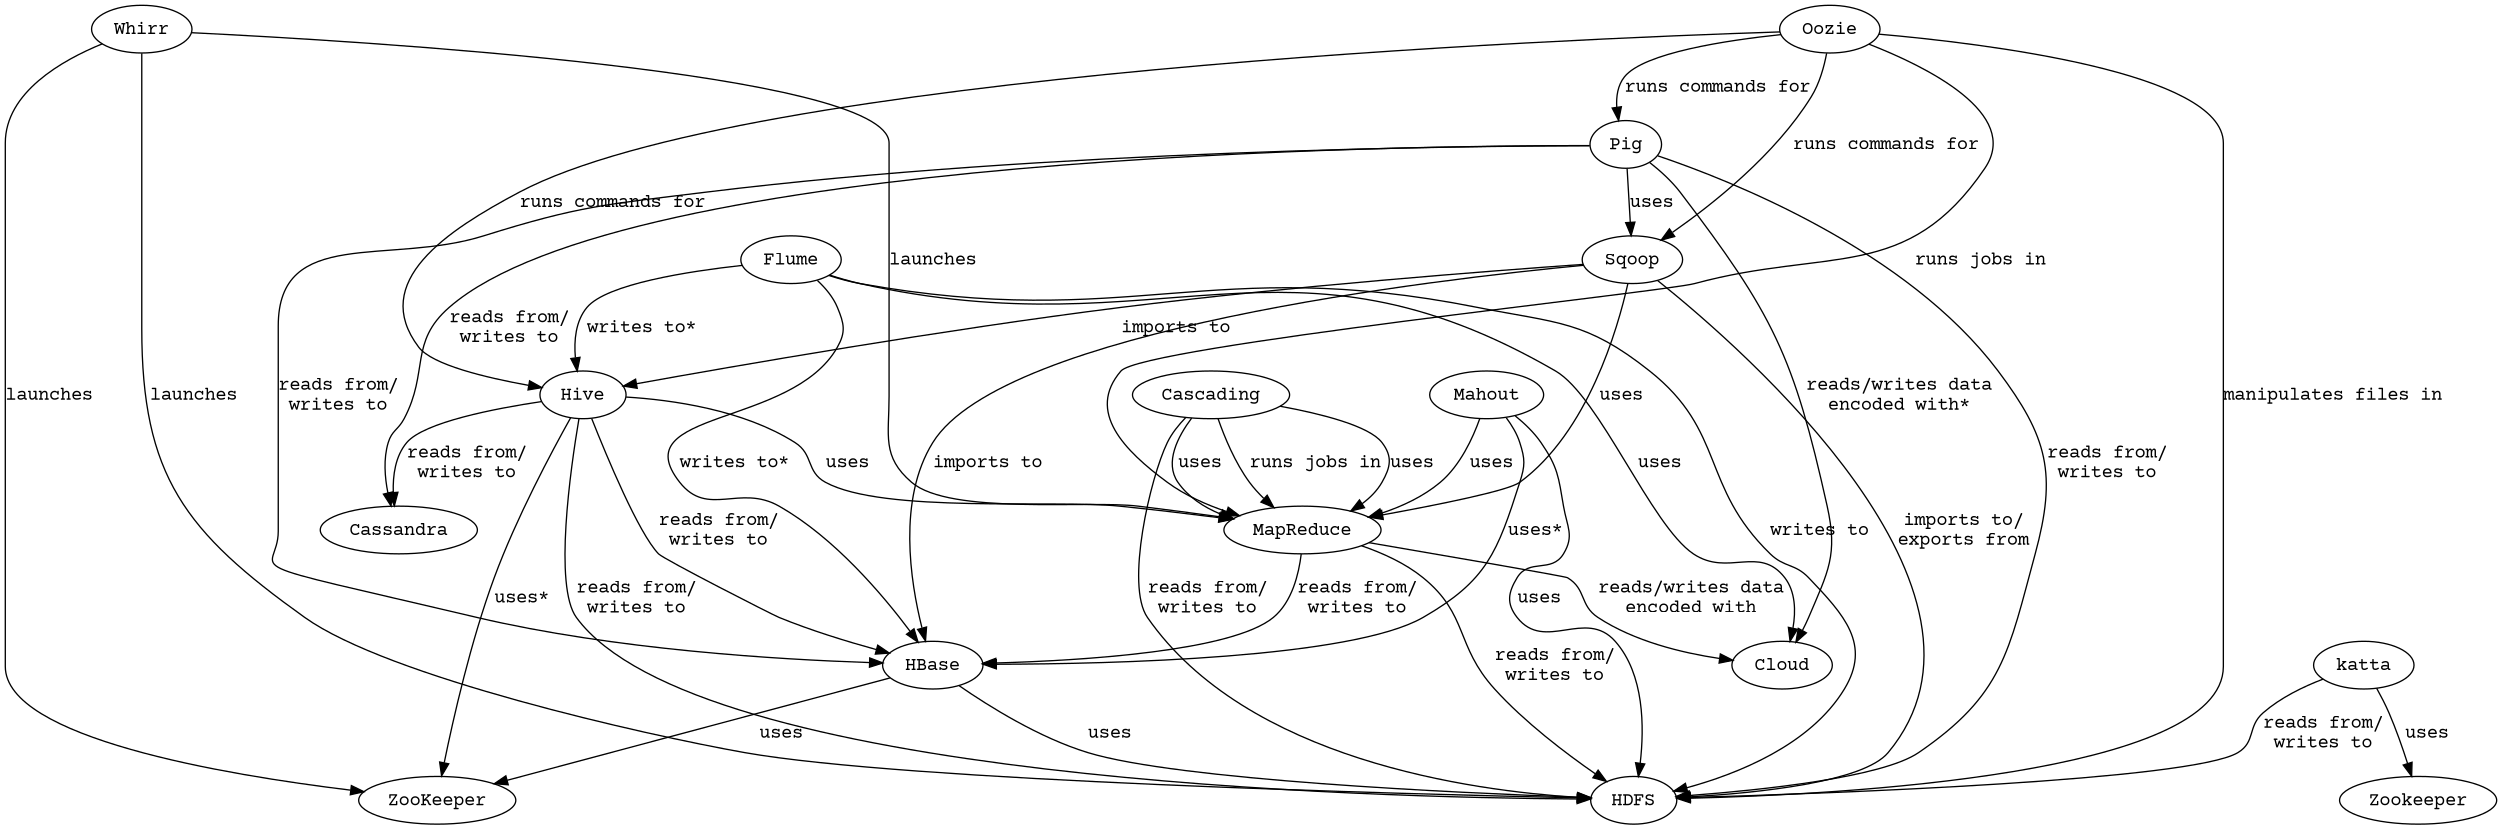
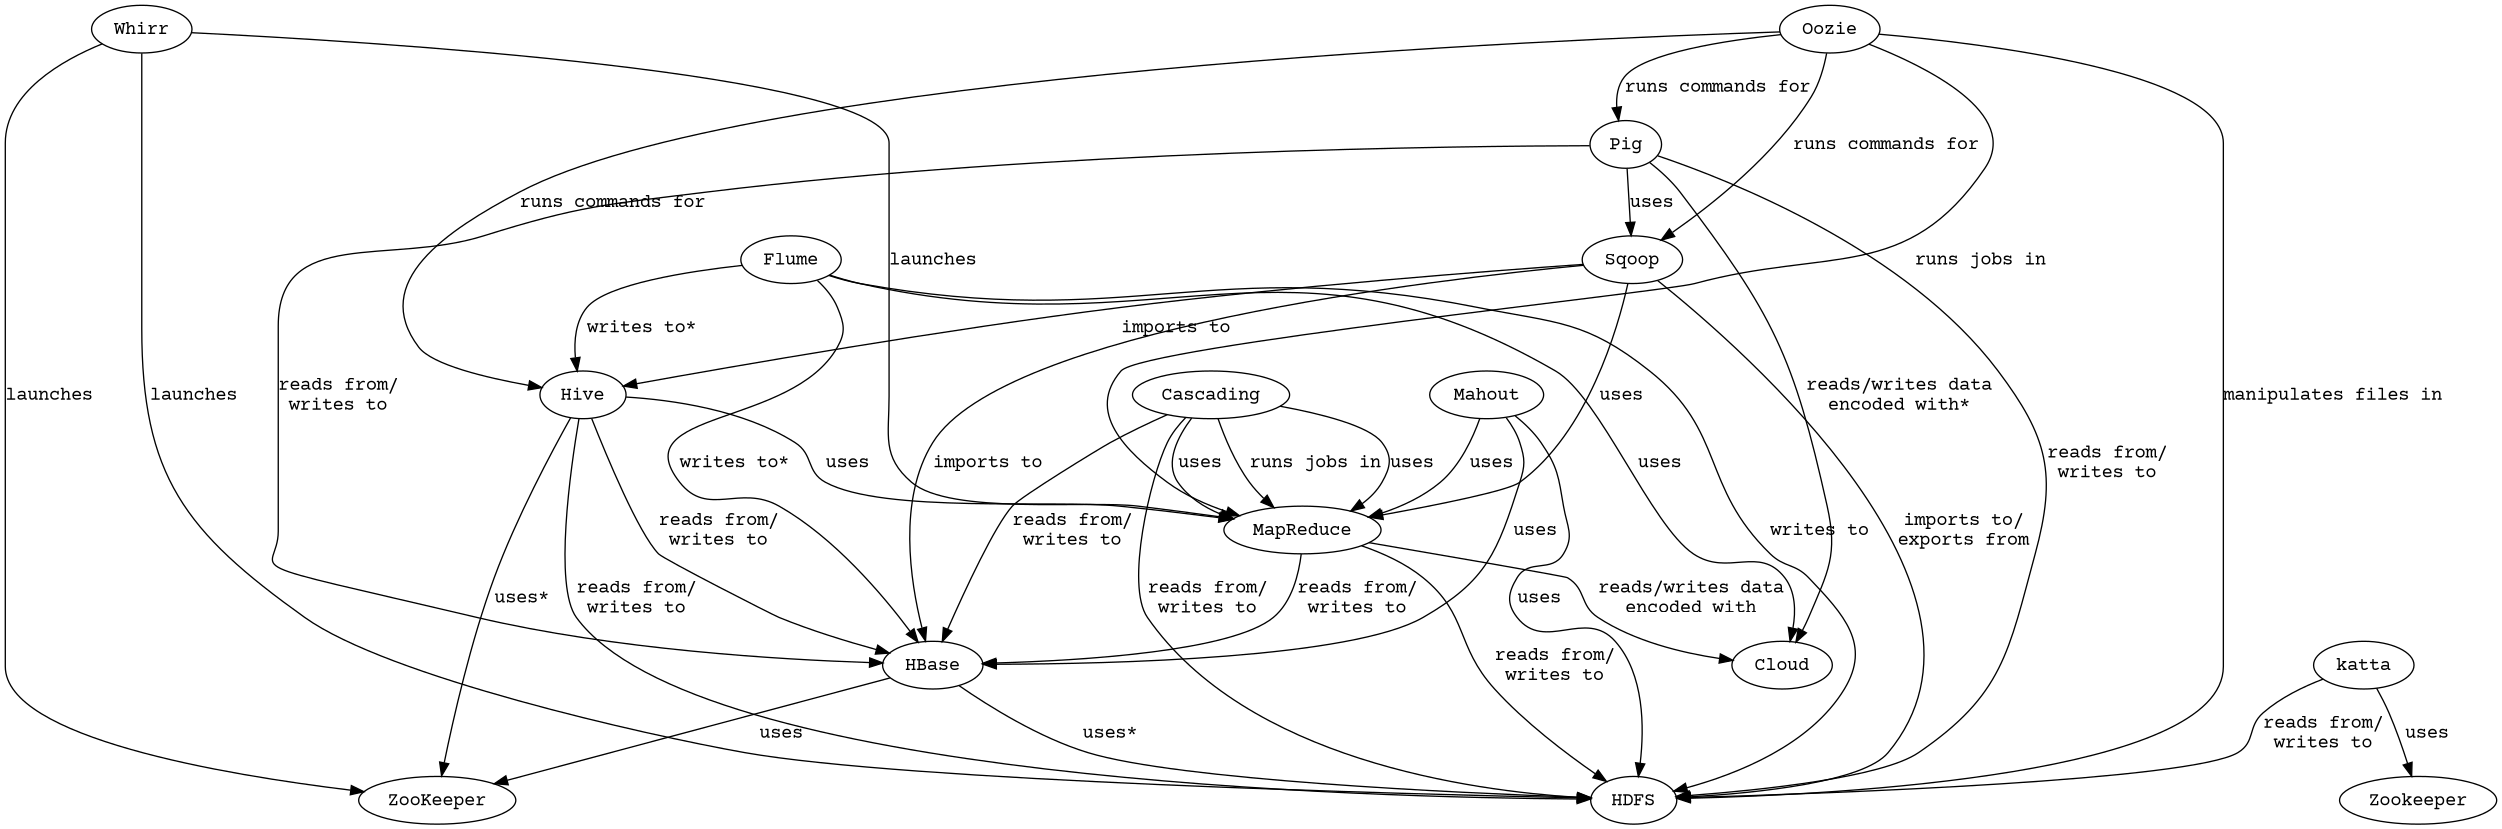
edge "Cascading" -> "HBase": added, label "reads from/ writes to"
node "Cassandra": removed
edge "Mahout" -> "HBase": label "uses*" -> "uses"
edge "HBase" -> "HDFS": label "uses" -> "uses*"
